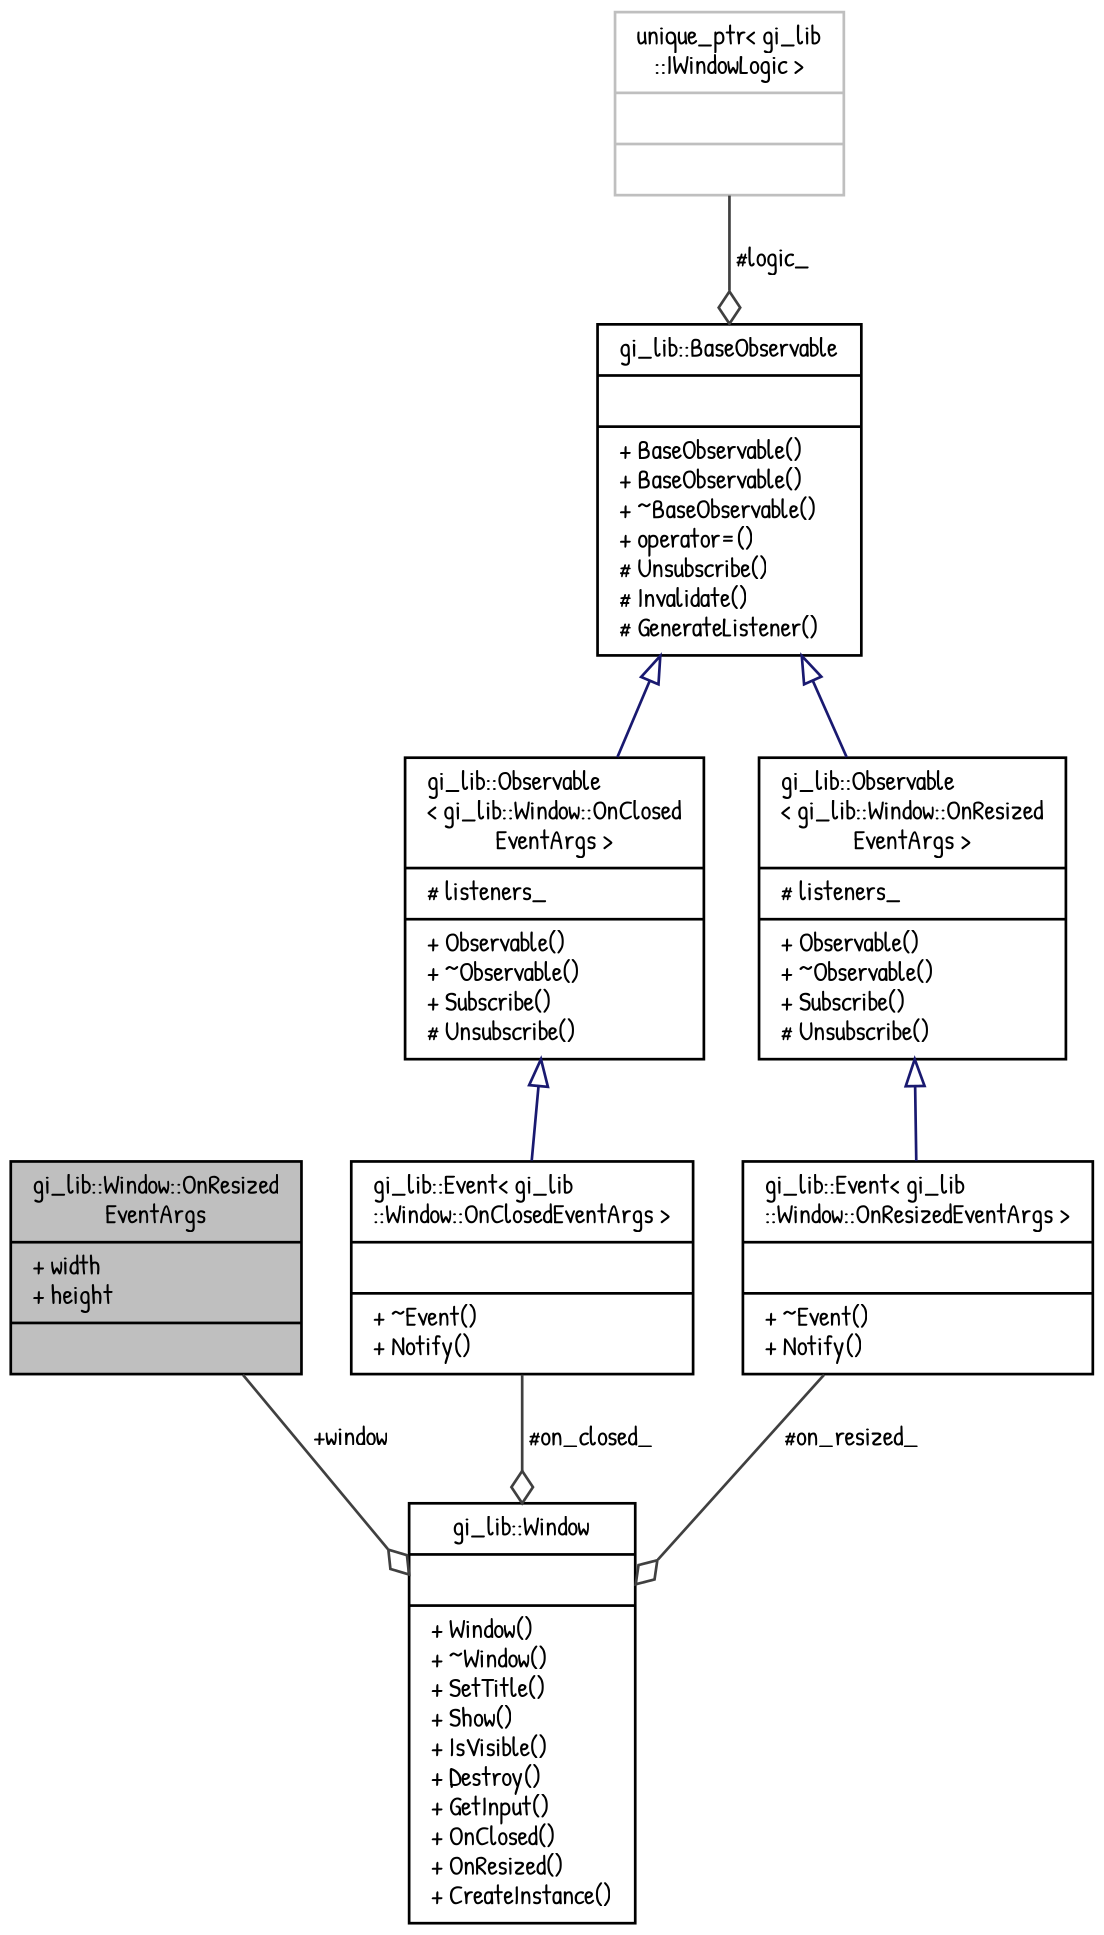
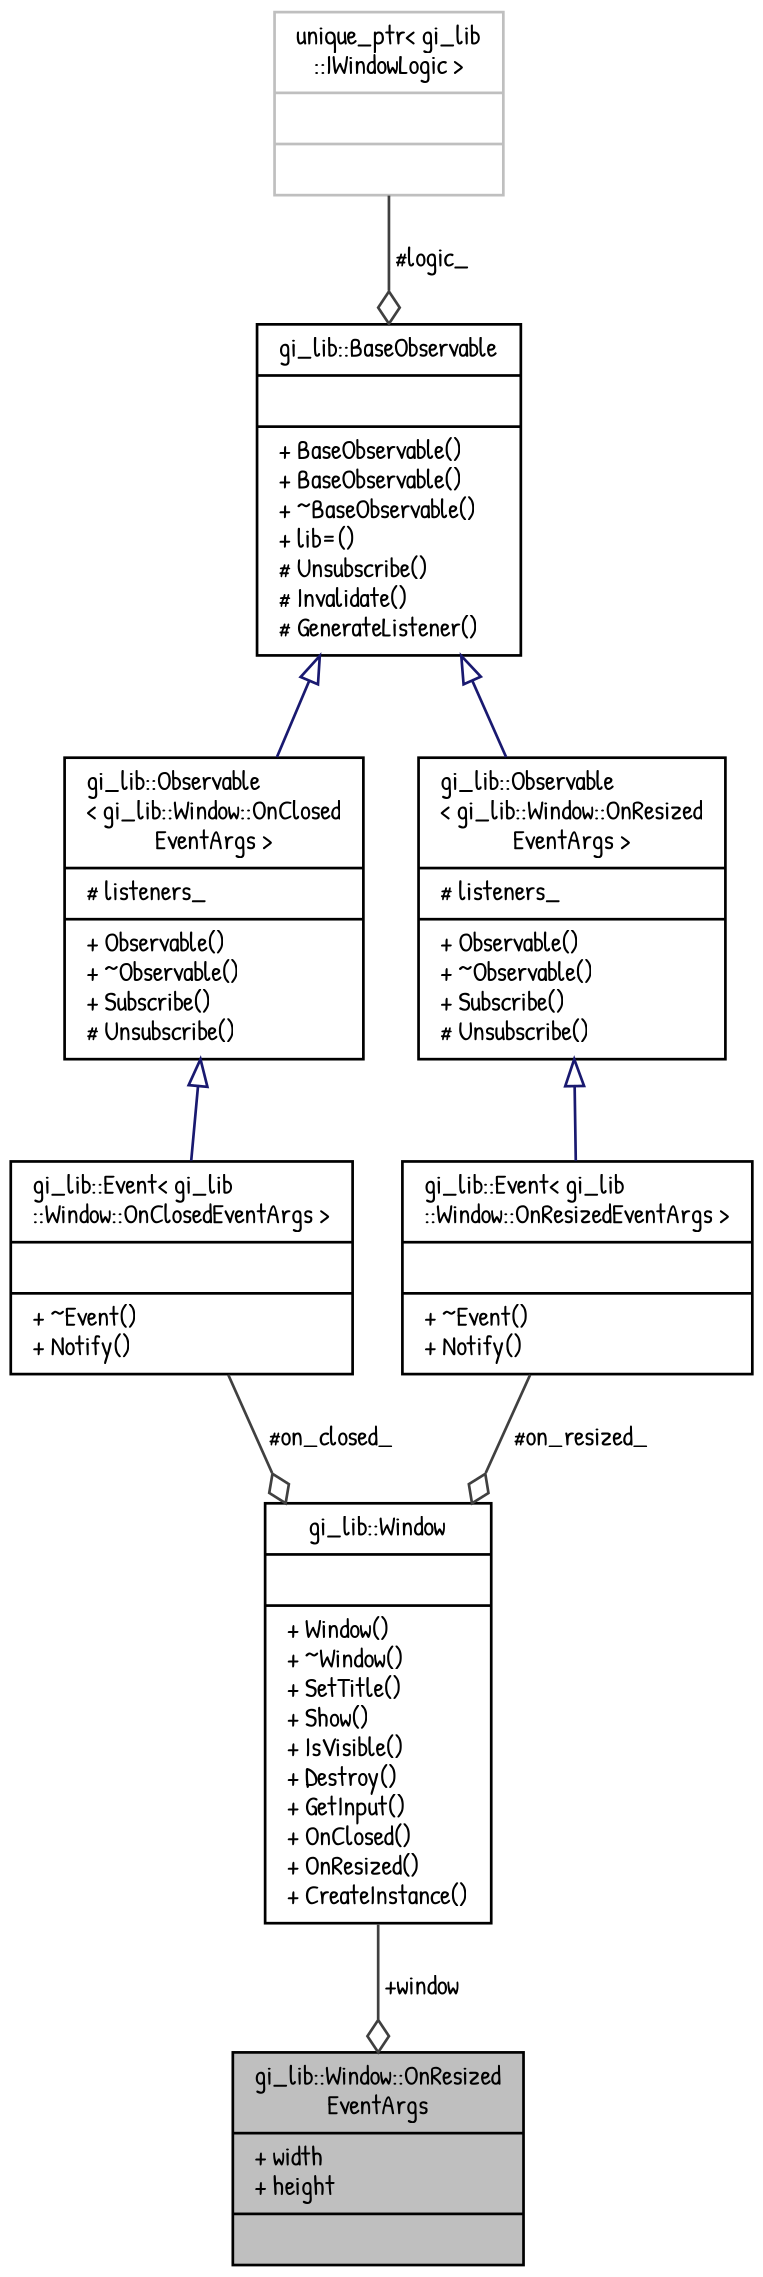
node "gi_lib::BaseObservable": text "+ operator=()" -> "+ lib=()"
edge "gi_lib::Window::OnResized" -> "gi_lib::Window": reversed
